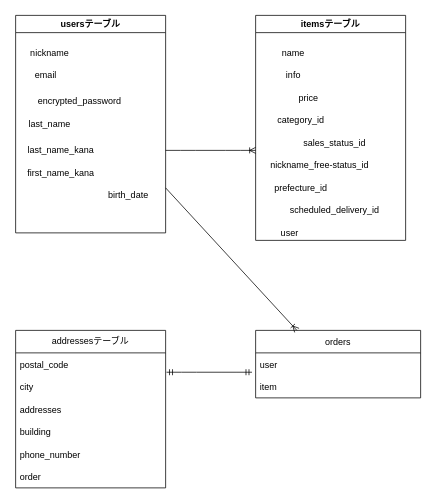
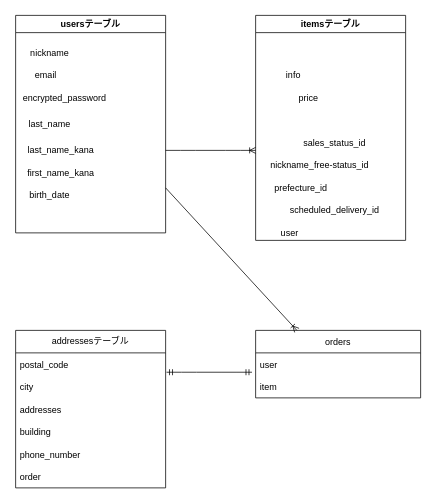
node "name": removed
node "encrypted_password": moved (79, 102) -> (64, 98)
node "category_id": removed
node "birth_date": moved (128, 195) -> (49, 195)
